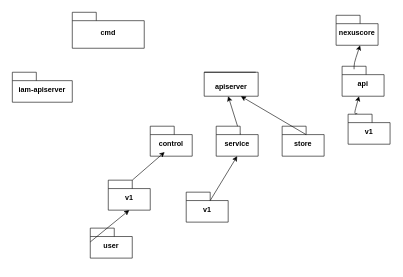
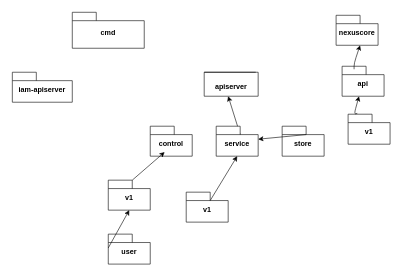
edge "store" -> "apiserver": now "store" -> "service"
node "user": moved (111, 243) -> (129, 249)
